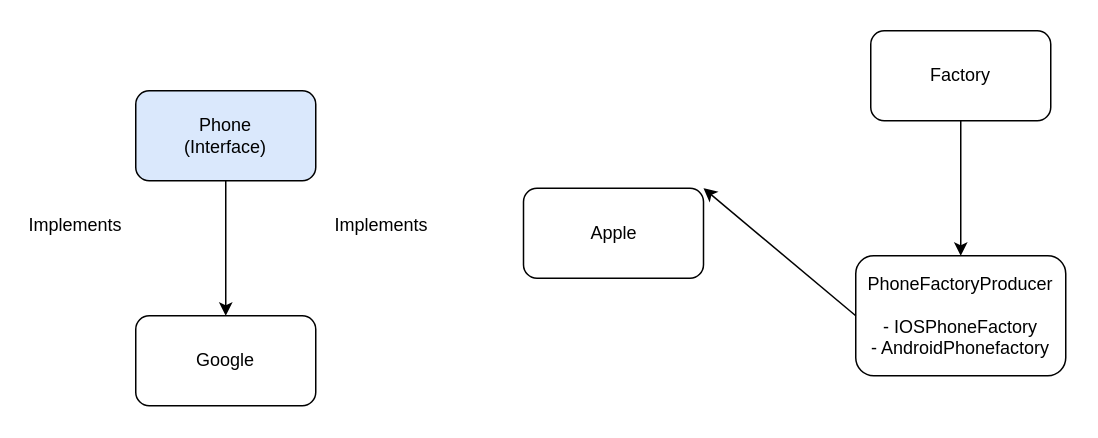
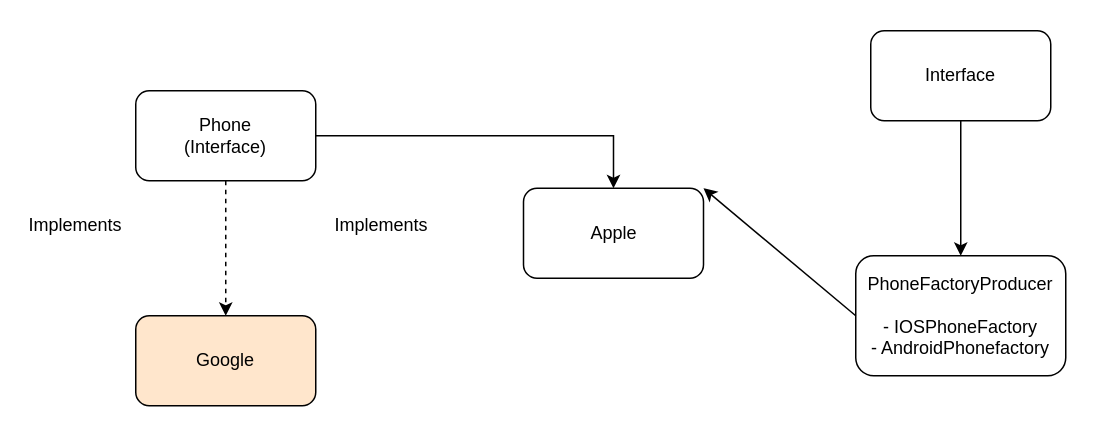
node "Factory": label "Factory" -> "Interface"
node "Phone (Interface)": fillcolor #dae8fc -> #ffffff
edge "Phone (Interface)" -> "Apple": added
edge "Phone (Interface)" -> "Google": style solid -> dashed
node "Google": fillcolor #ffffff -> #ffe6cc
